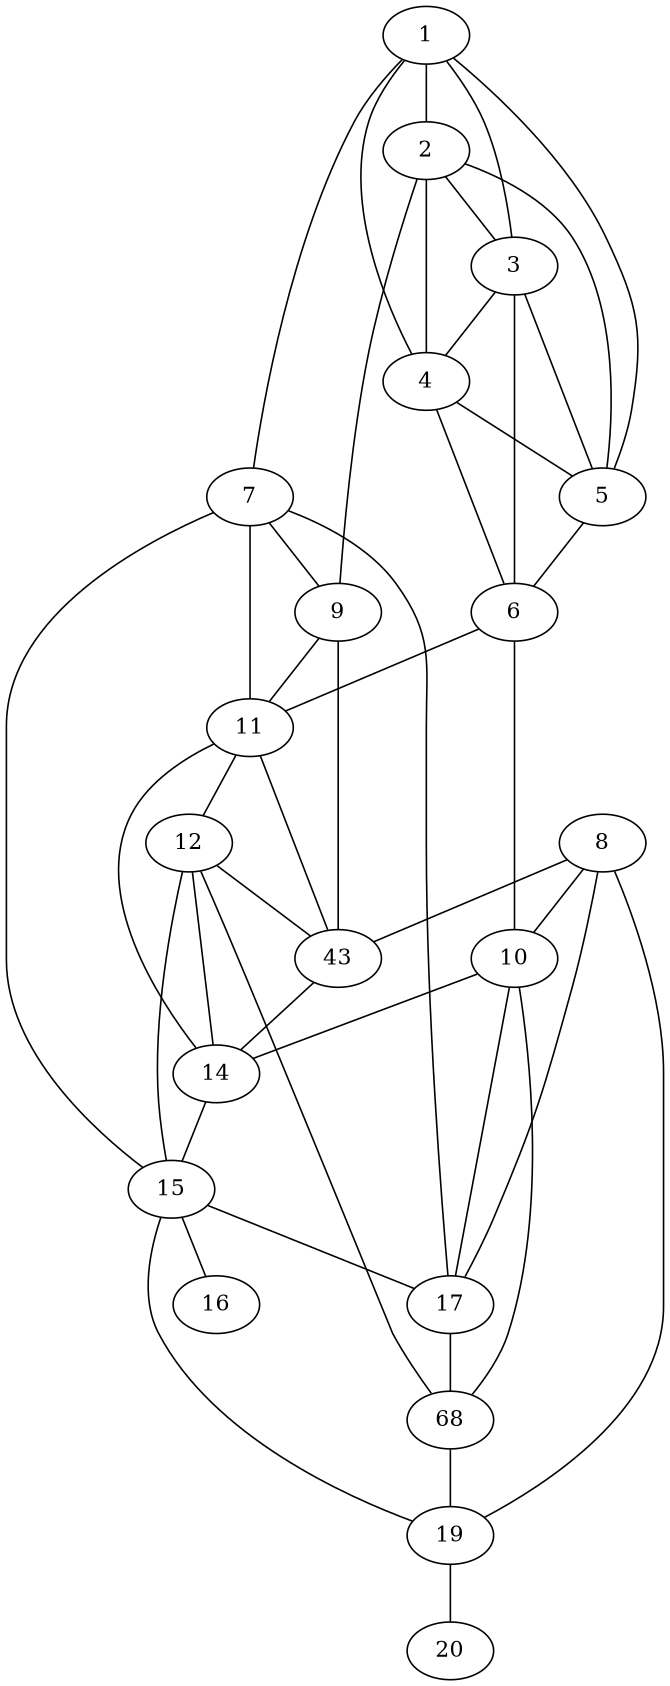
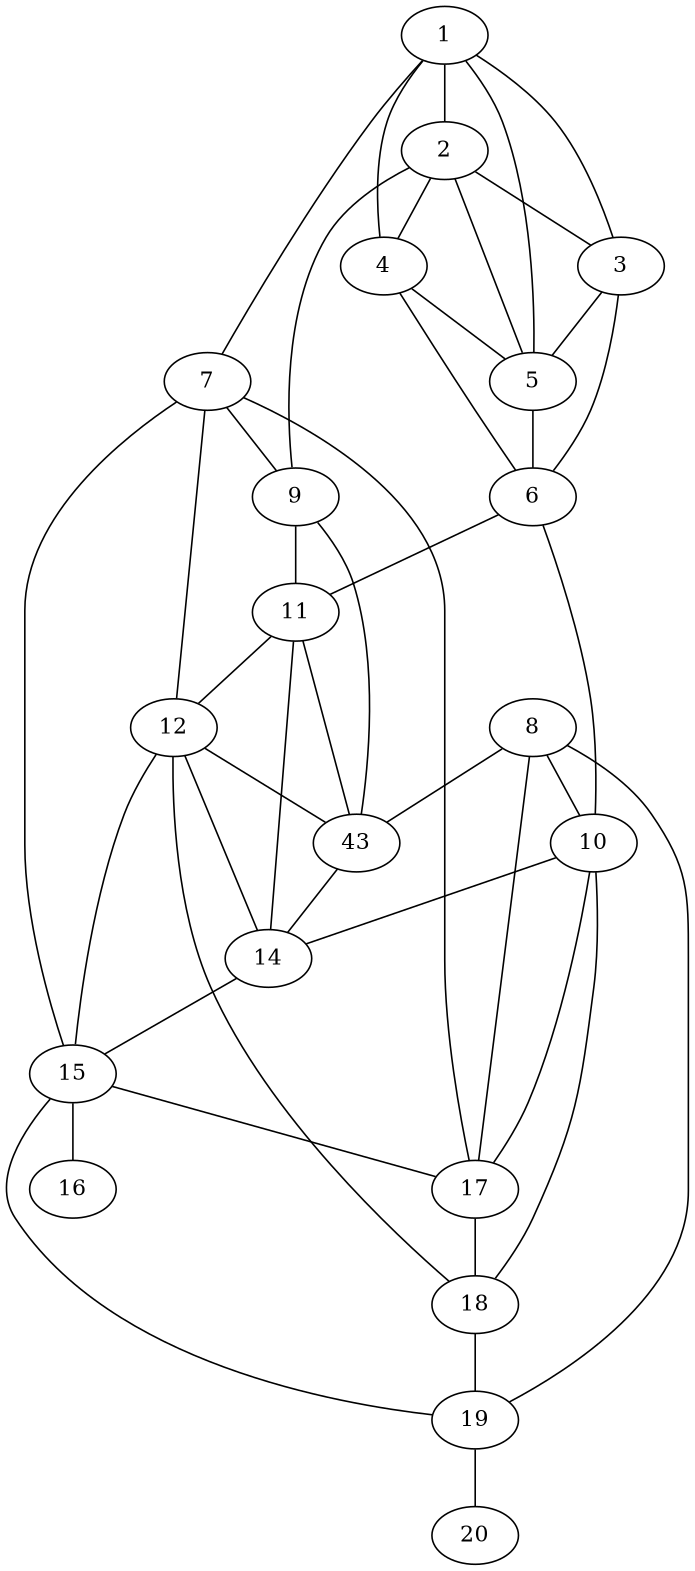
edge "3" -- "4": removed
edge "7" -- "11": now "7" -- "12"
node "68": label "68" -> "18"
